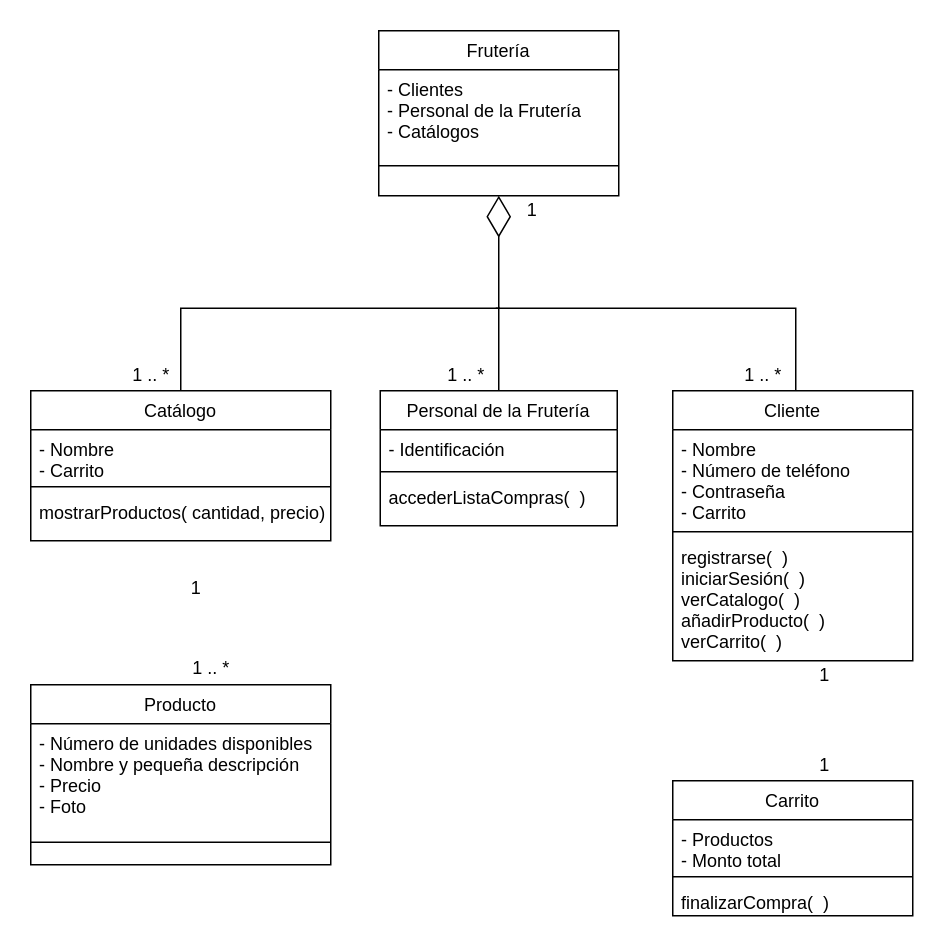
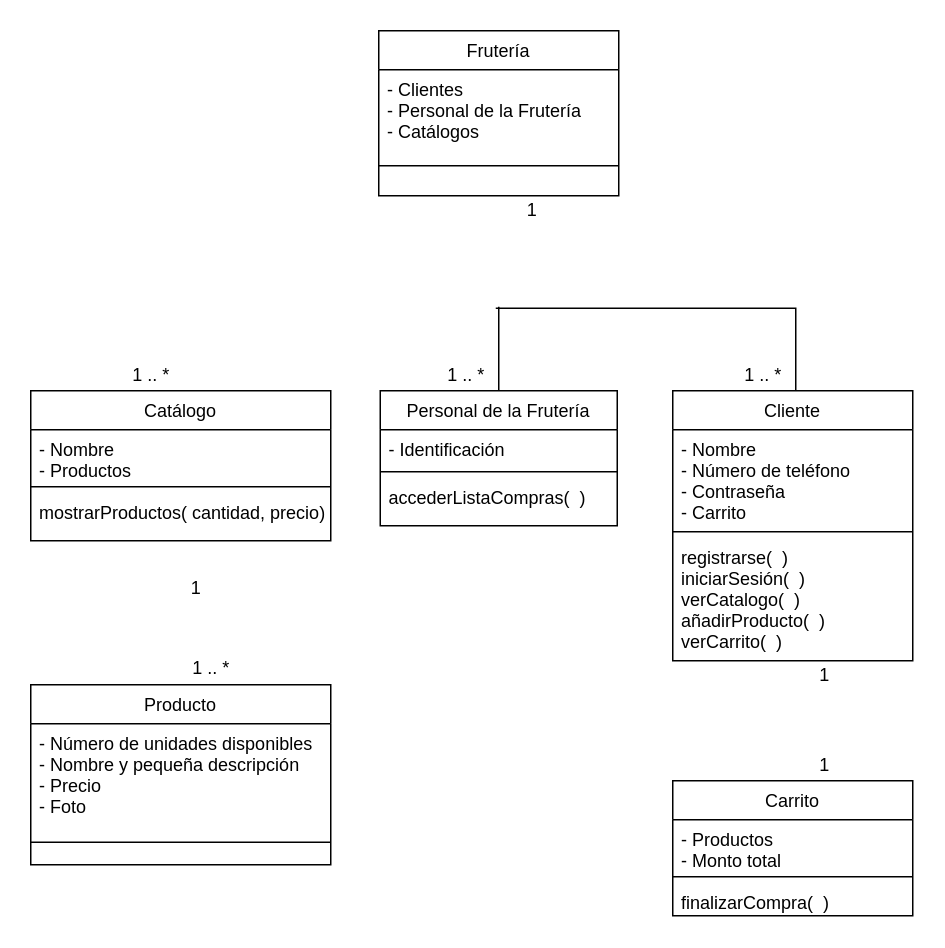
edge "Catálogo" -> "Frutería": removed
node "- Nombre - Carrito": label "- Nombre - Carrito" -> "- Nombre - Productos"
